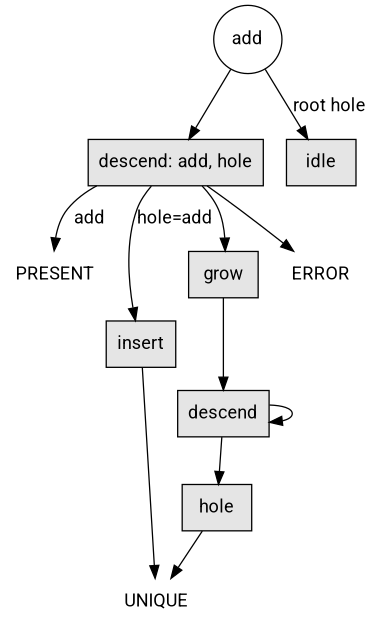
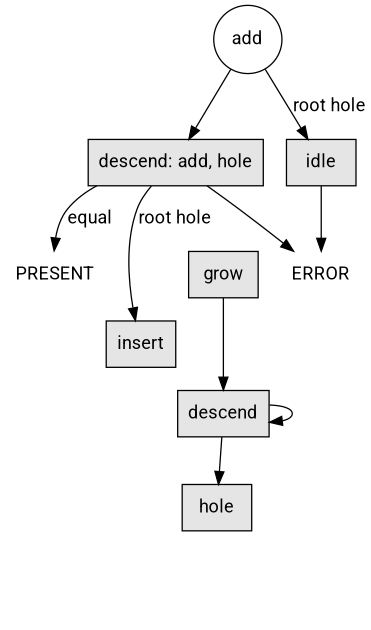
edge "descend: add, hole" -> "grow": removed
edge "idle" -> "ERROR": added
edge "descend: add, hole" -> "PRESENT": label "add" -> "equal"
edge "descend: add, hole" -> "insert": label "hole=add" -> "root hole"
node "UNIQUE": removed
